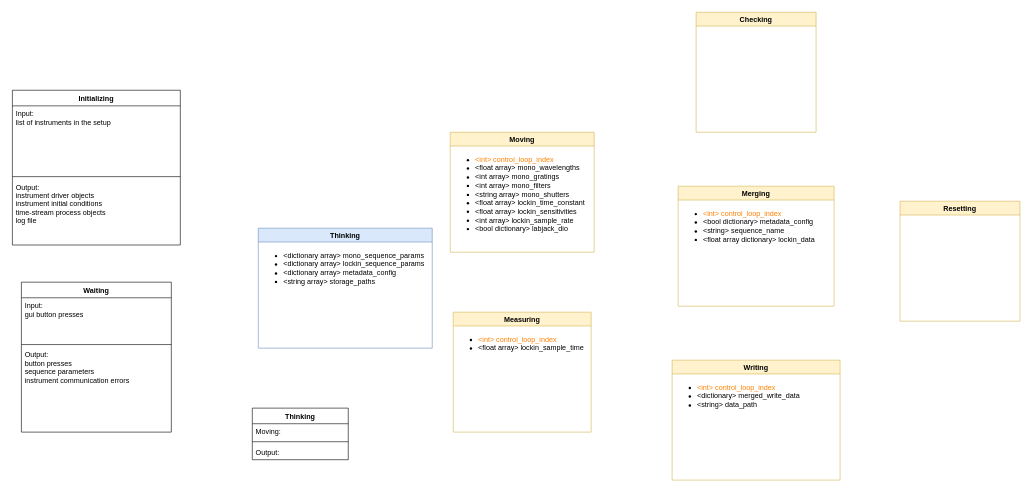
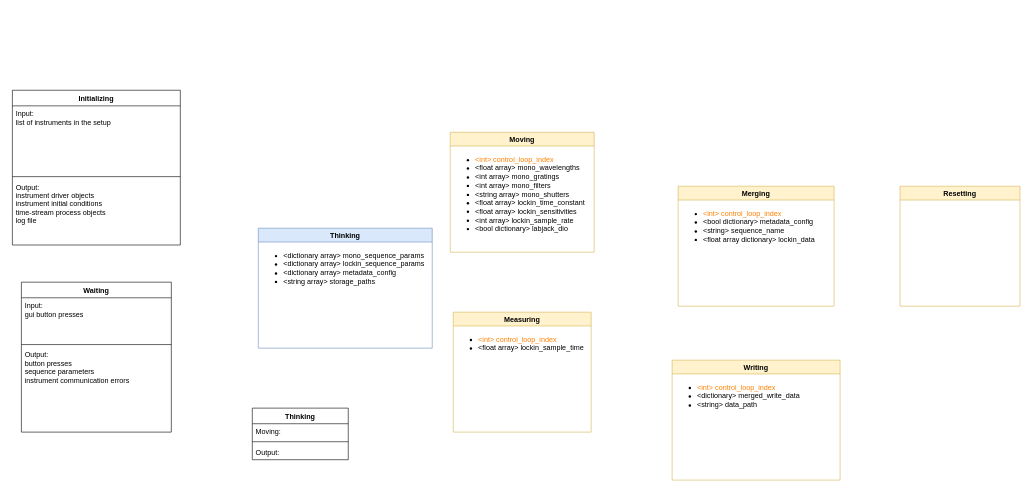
node "Checking": removed
node "Resetting": moved (960, 261) -> (960, 246)
